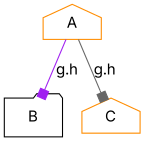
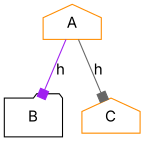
edge "A" -> "B": label "g.h" -> "h"
edge "A" -> "C": label "g.h" -> "h"
